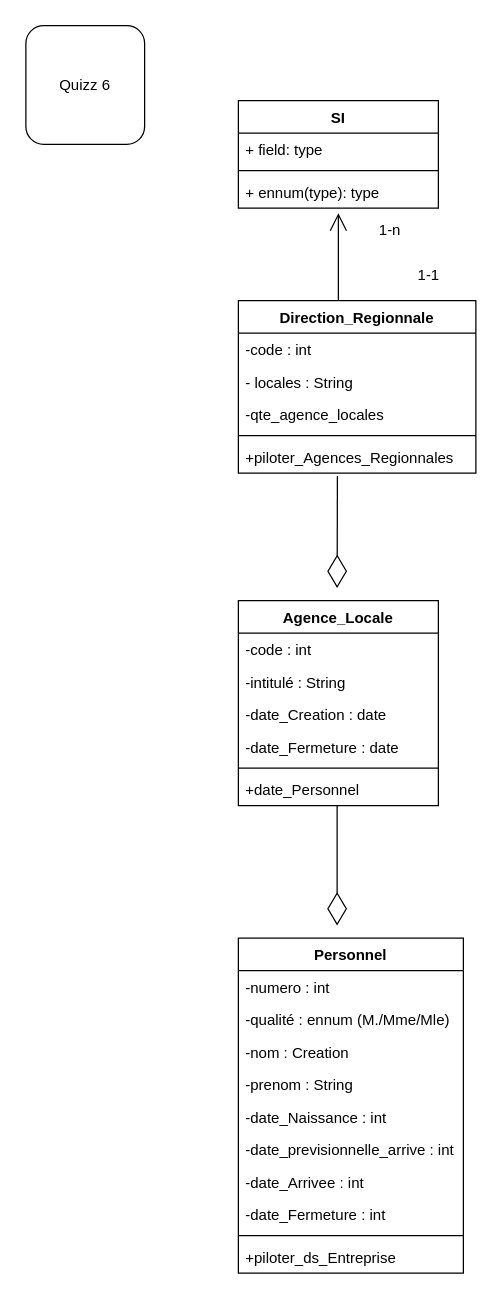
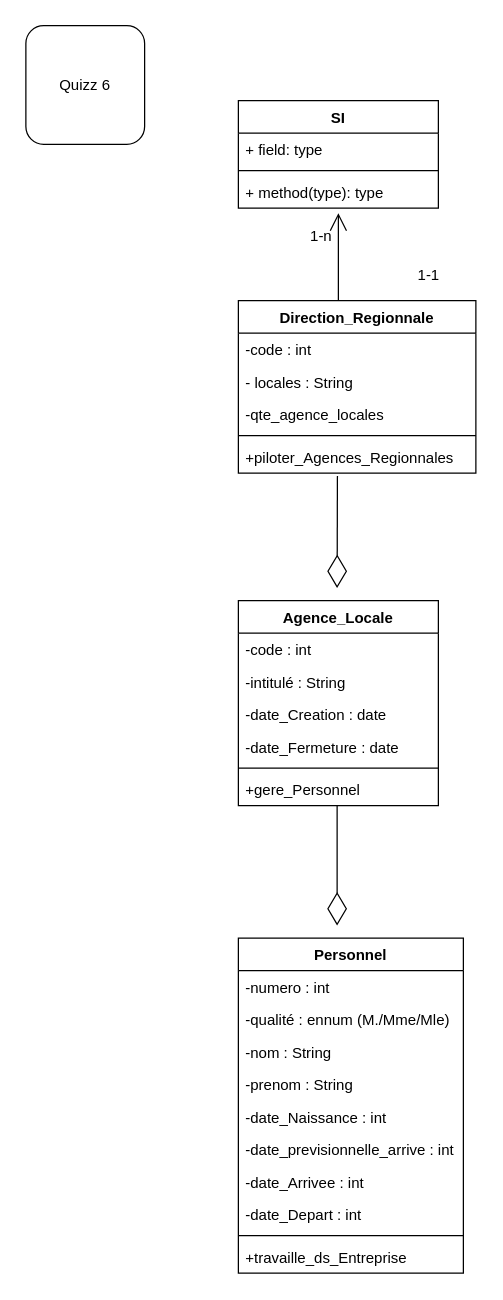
node "+ ennum(type): type": label "+ ennum(type): type" -> "+ method(type): type"
node "1-n": moved (389, 231) -> (321, 237)
node "+date_Personnel": label "+date_Personnel" -> "+gere_Personnel"
node "-nom : Creation": label "-nom : Creation" -> "-nom : String"
node "-date_Fermeture : int": label "-date_Fermeture : int" -> "-date_Depart : int"
node "+piloter_ds_Entreprise": label "+piloter_ds_Entreprise" -> "+travaille_ds_Entreprise"
